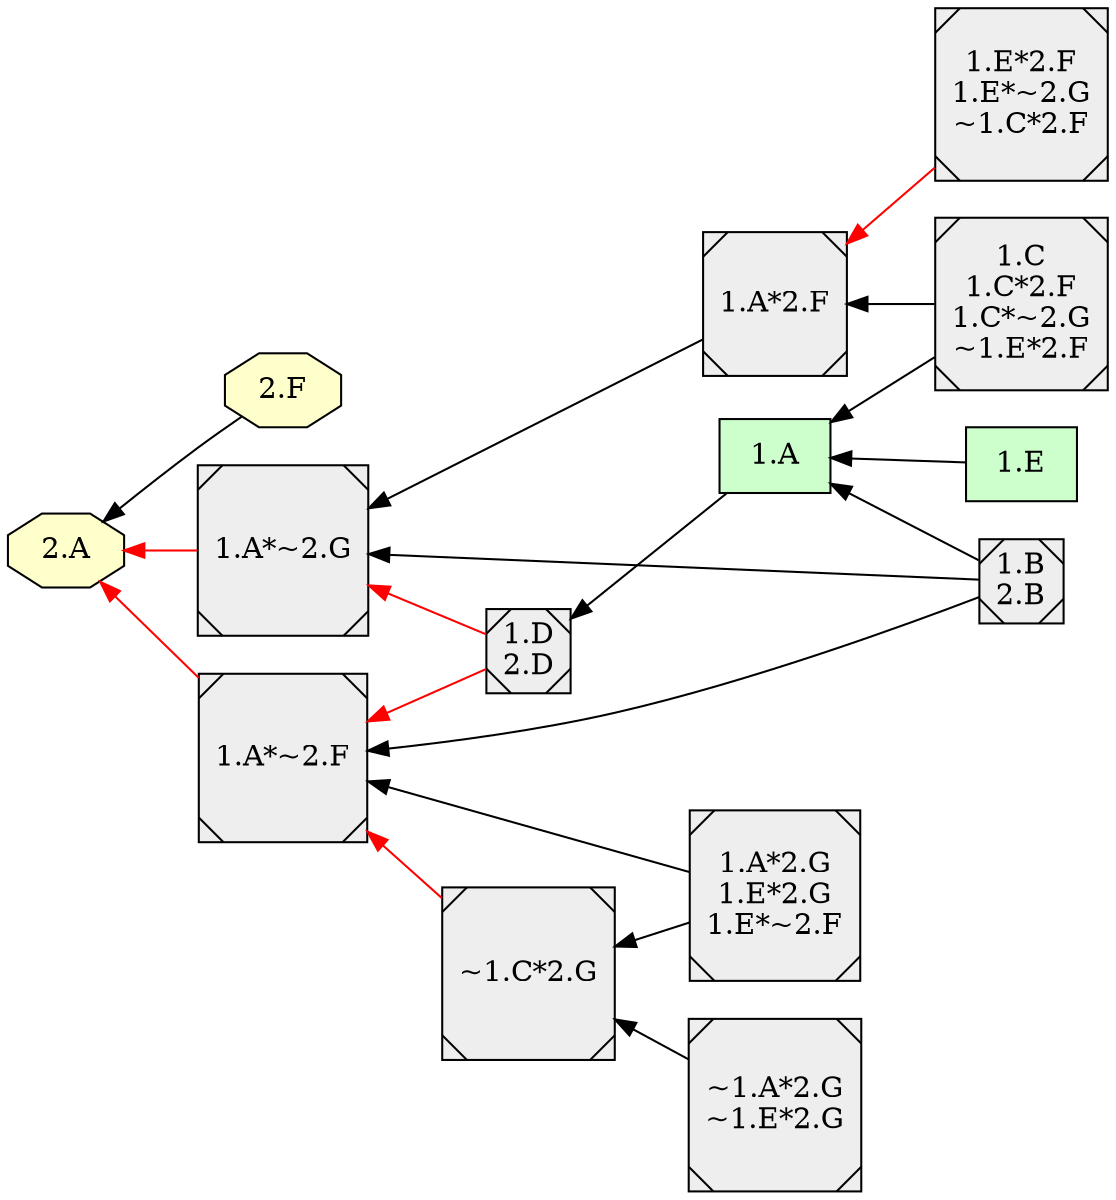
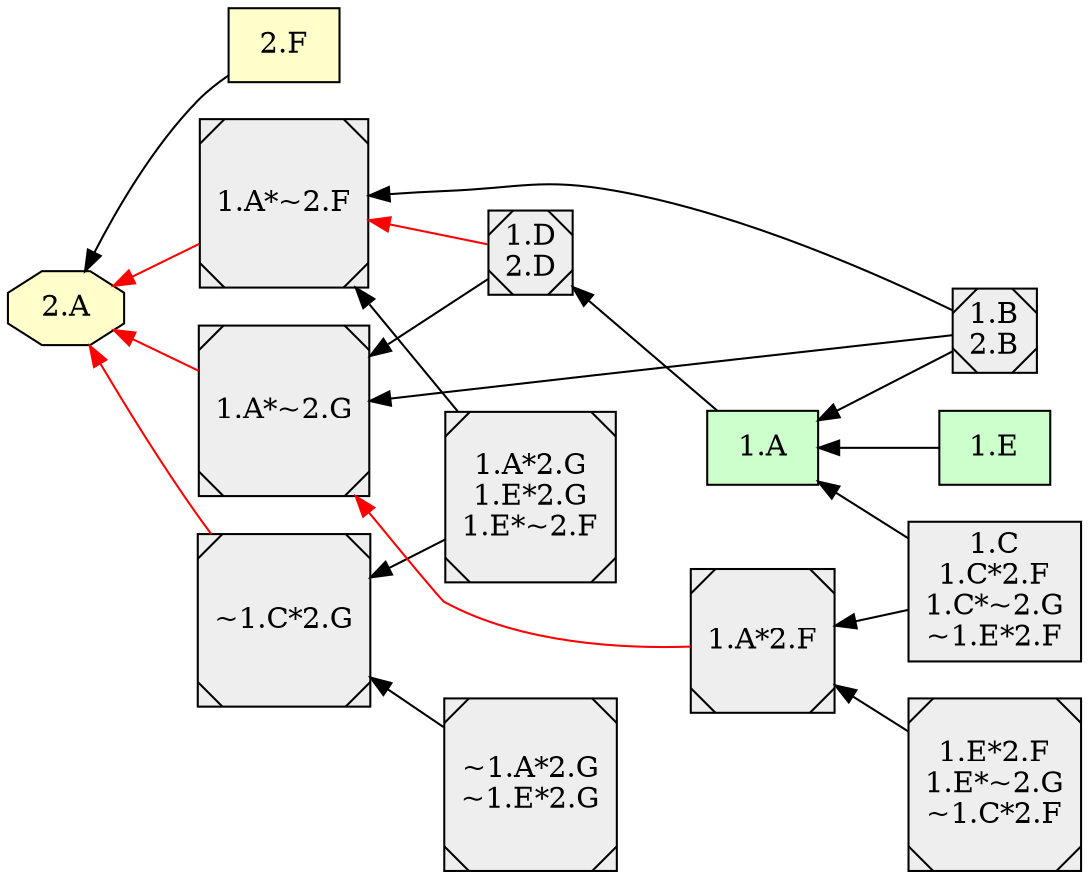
edge "1.E*2.F 1.E*~2.G ~1.C*2.F" -> "1.A*2.F": color red -> black
node "1.C 1.C*2.F 1.C*~2.G ~1.E*2.F": shape Msquare -> box
node "2.F": shape octagon -> box
edge "1.A*2.F" -> "1.A*~2.G": color black -> red
edge "1.D 2.D" -> "1.A*~2.G": color red -> black
edge "~1.C*2.G" -> "1.A*~2.F": now "~1.C*2.G" -> "2.A"
